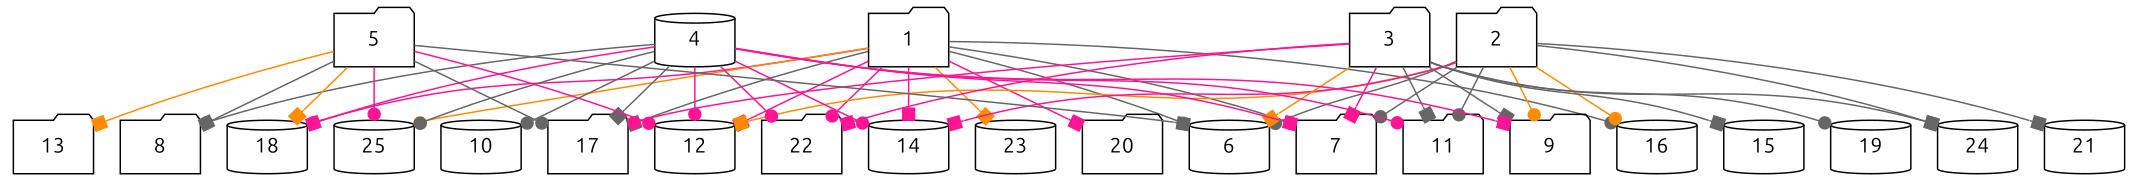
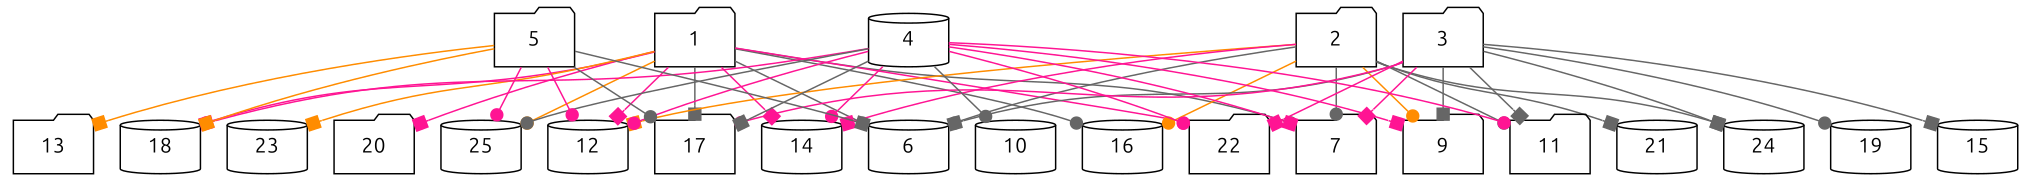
edge "3" -> "6": color darkorange -> gray40
node "8": removed
